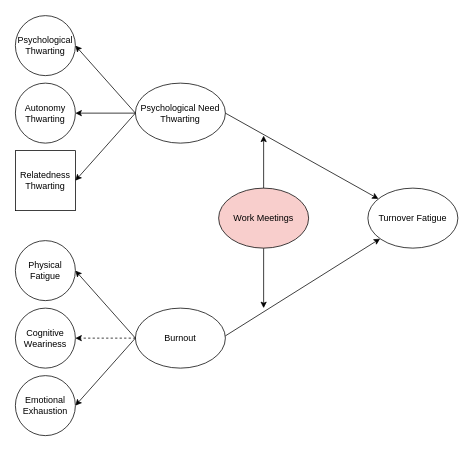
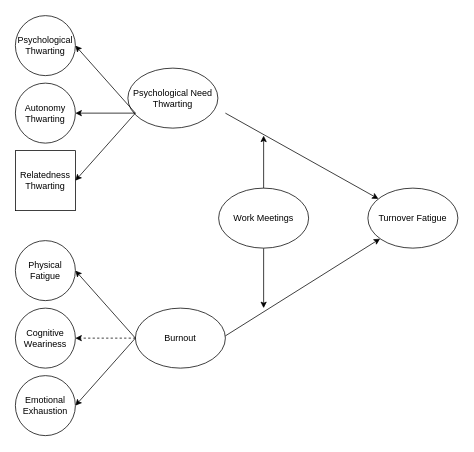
node "Psychological Need Thwarting": moved (180, 113) -> (173, 98)
node "Work Meetings": fillcolor #f8cecc -> #ffffff
